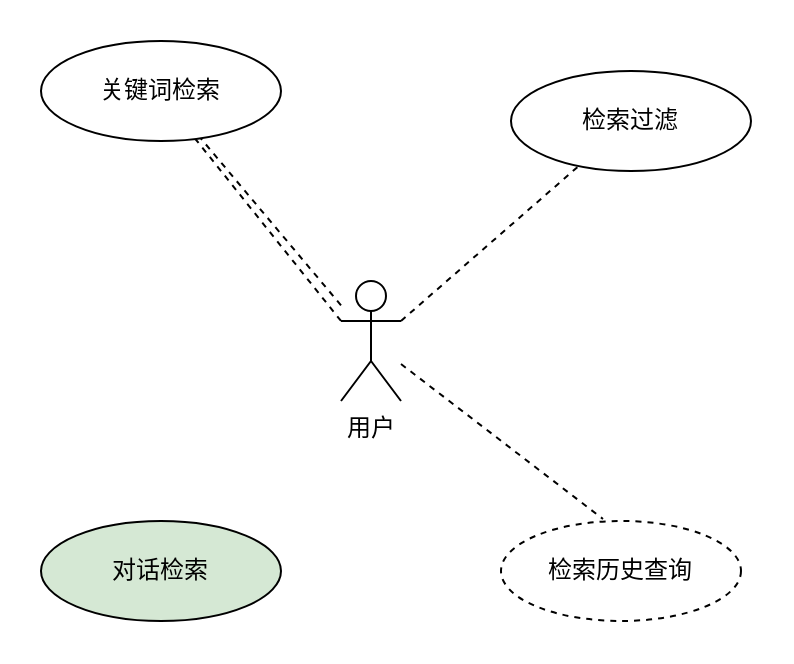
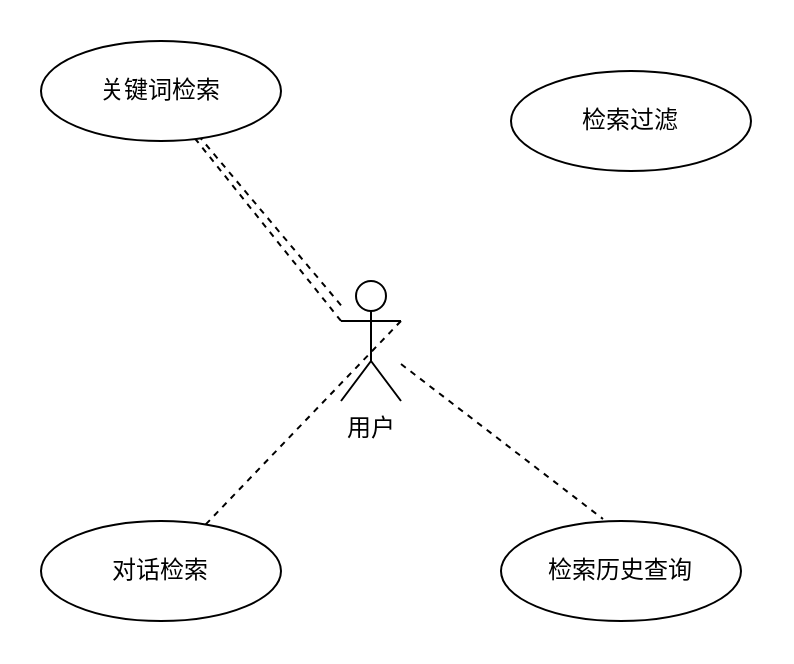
edge "检索过滤" -- "用户": now "对话检索" -- "用户"
node "对话检索": fillcolor #d5e8d4 -> #ffffff
node "检索历史查询": style dashed -> solid
